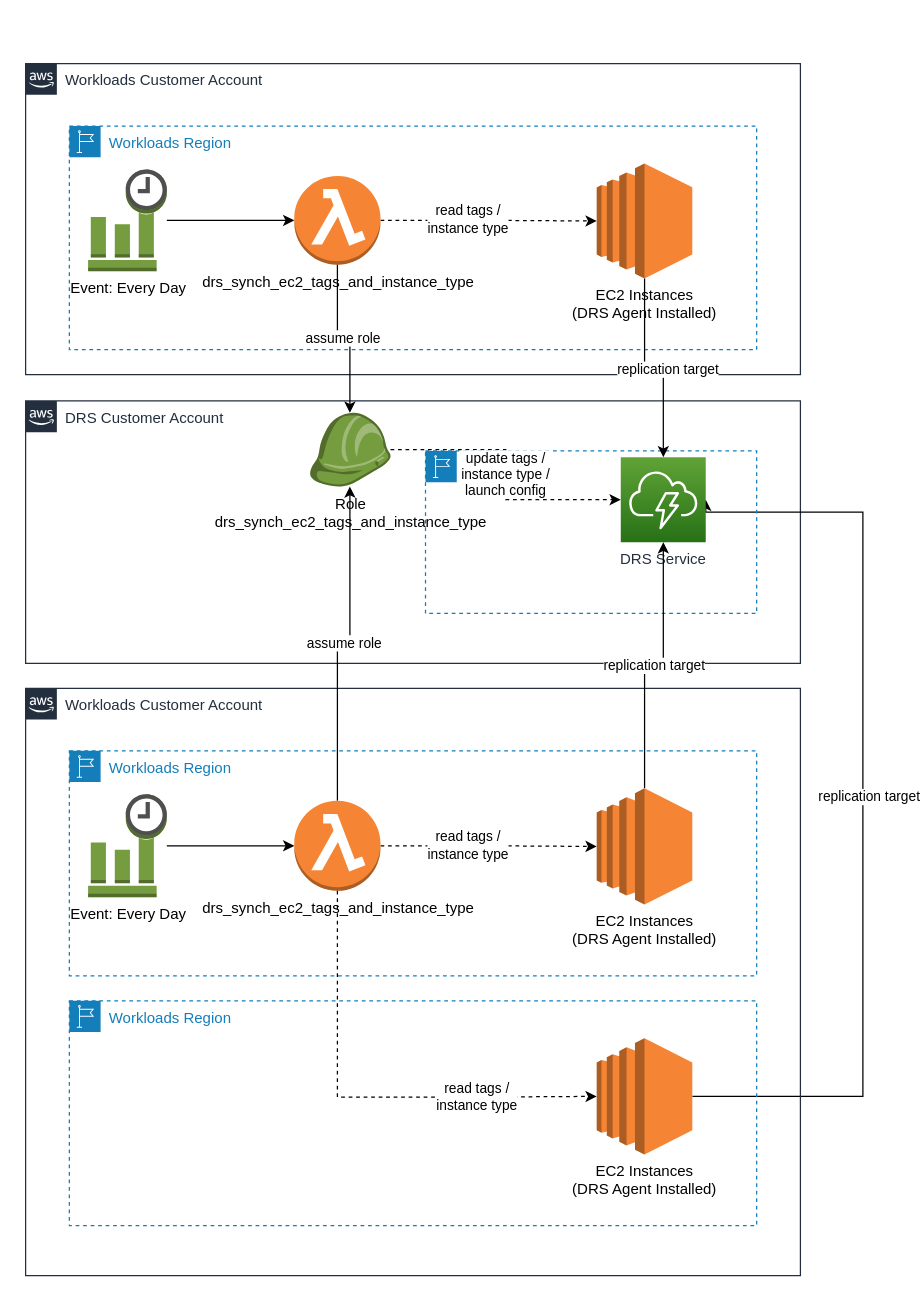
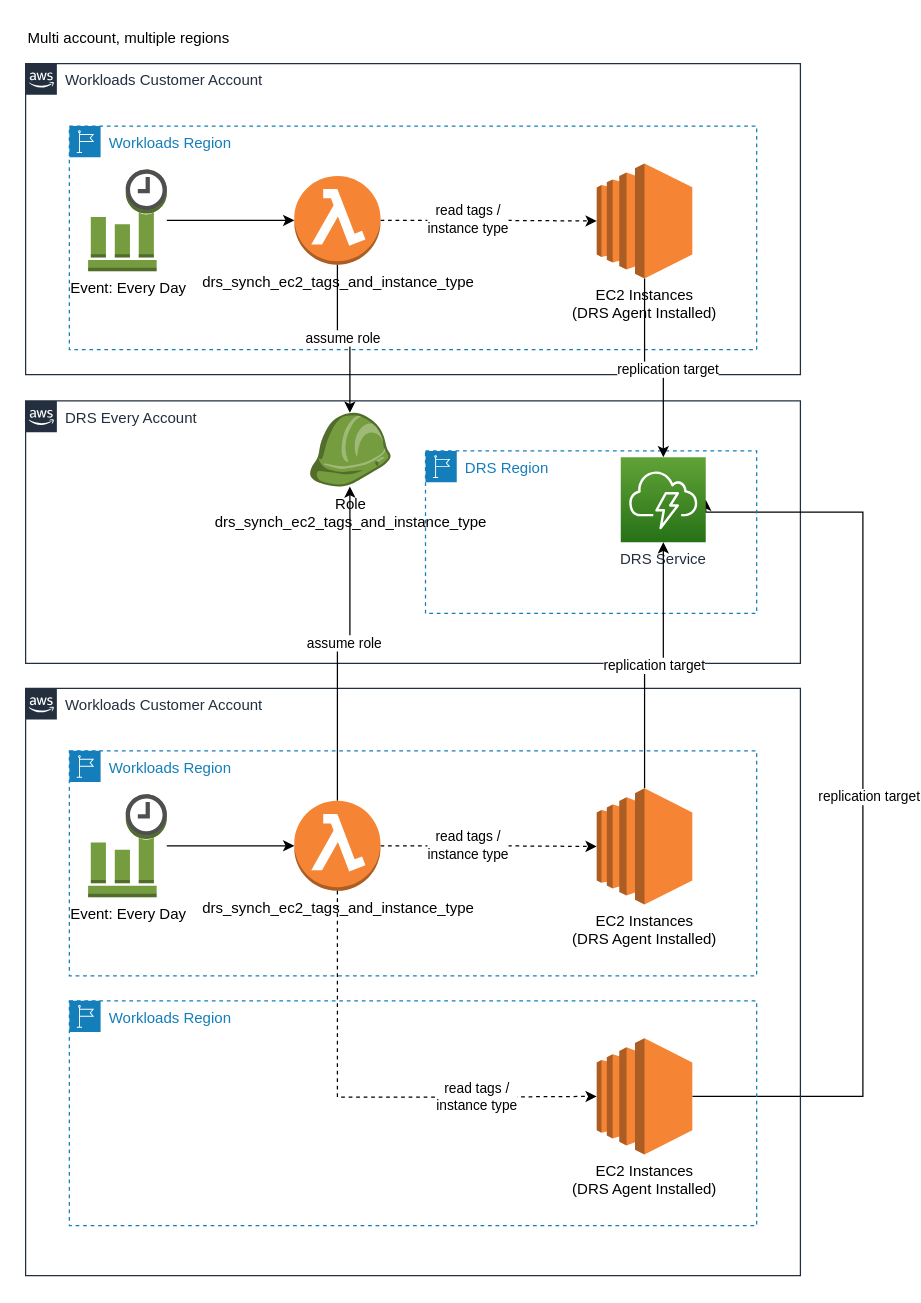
node "Multi account, multiple regions": added
node "DRS Customer Account": label "DRS Customer Account" -> "DRS Every Account"
edge "Role drs_synch_ec2_tags_and_instance_type" -> "DRS Service": removed, label "update tags / instance type / launch config"
